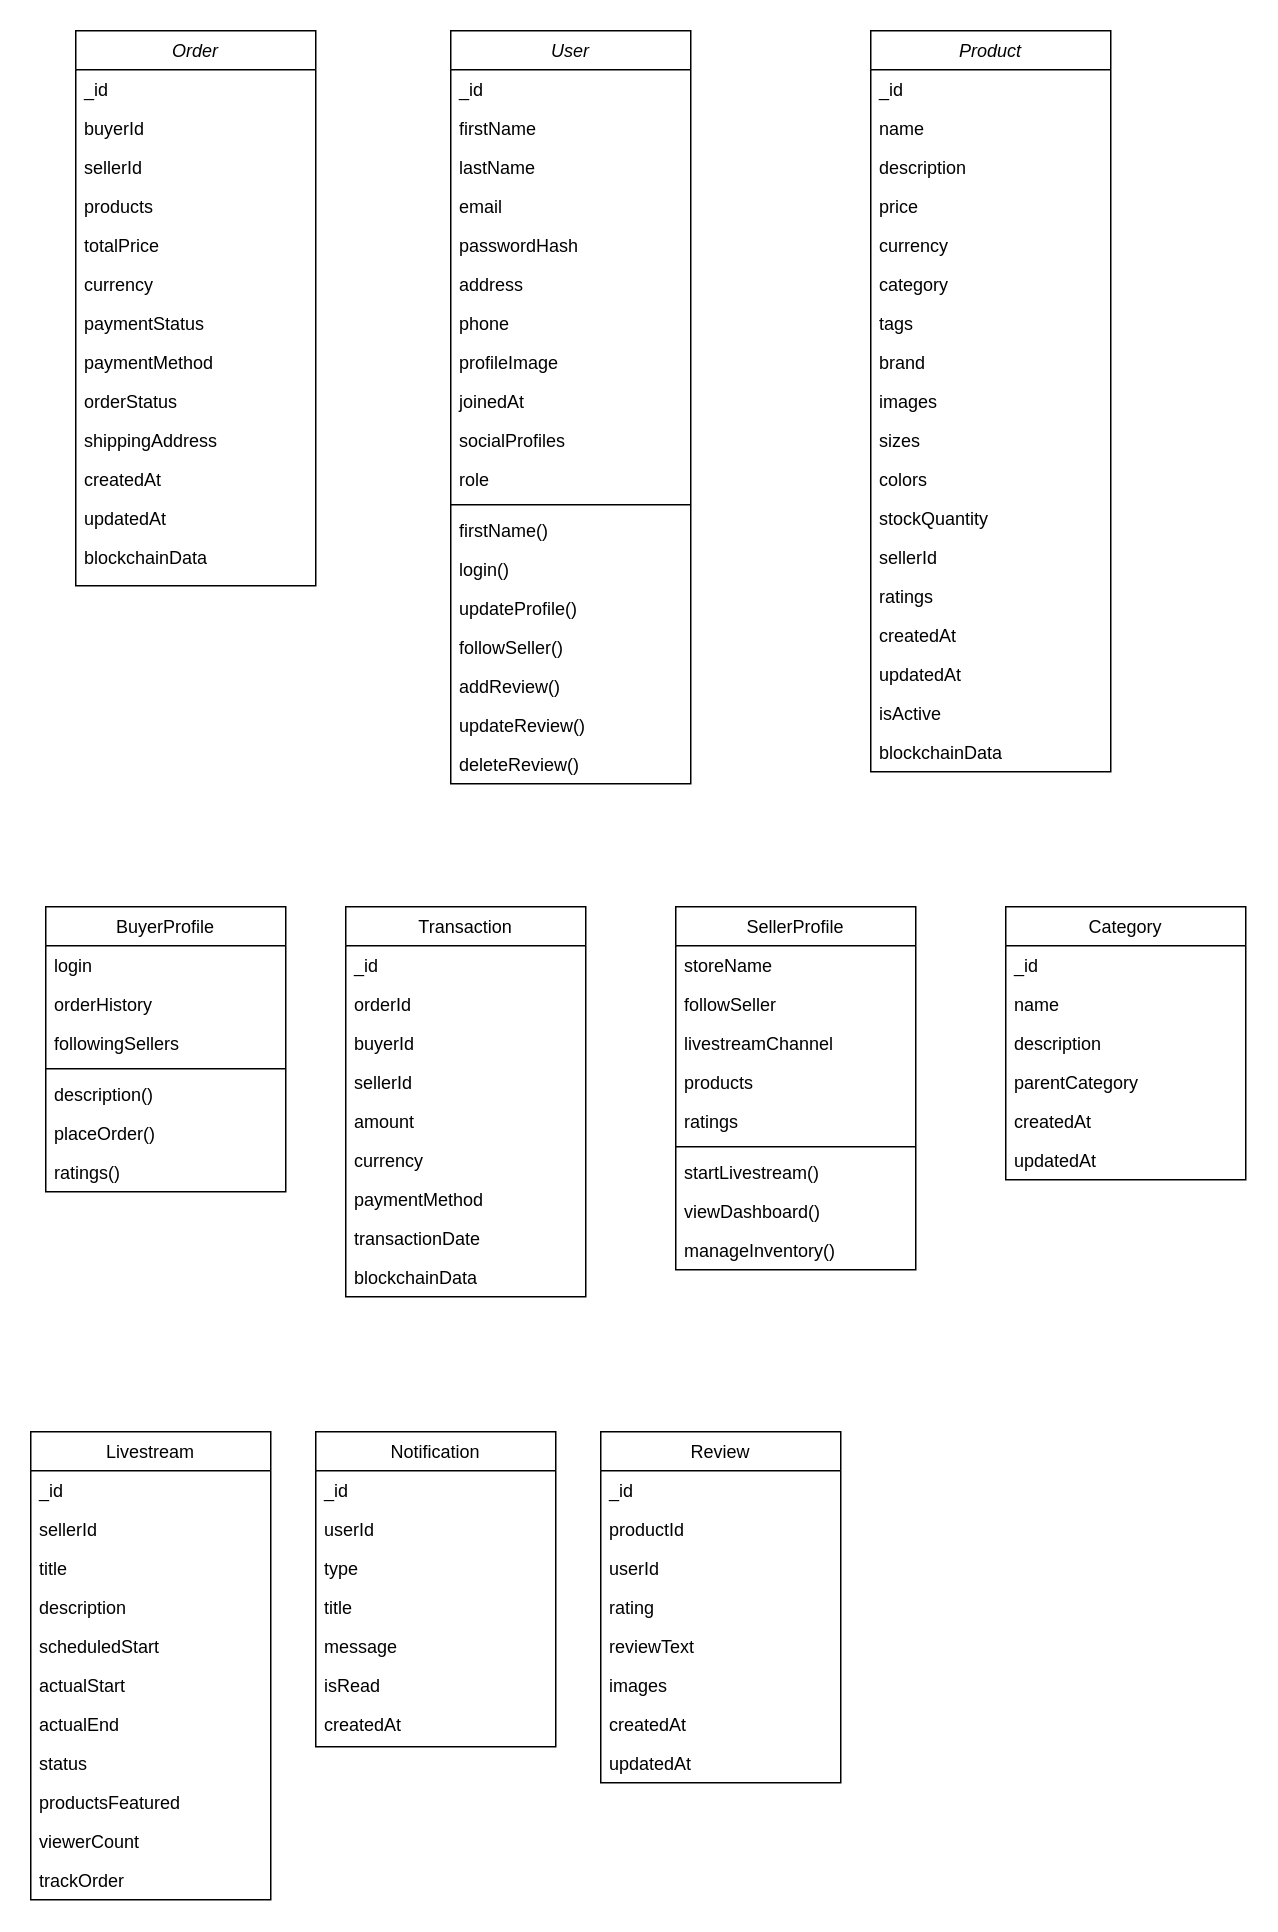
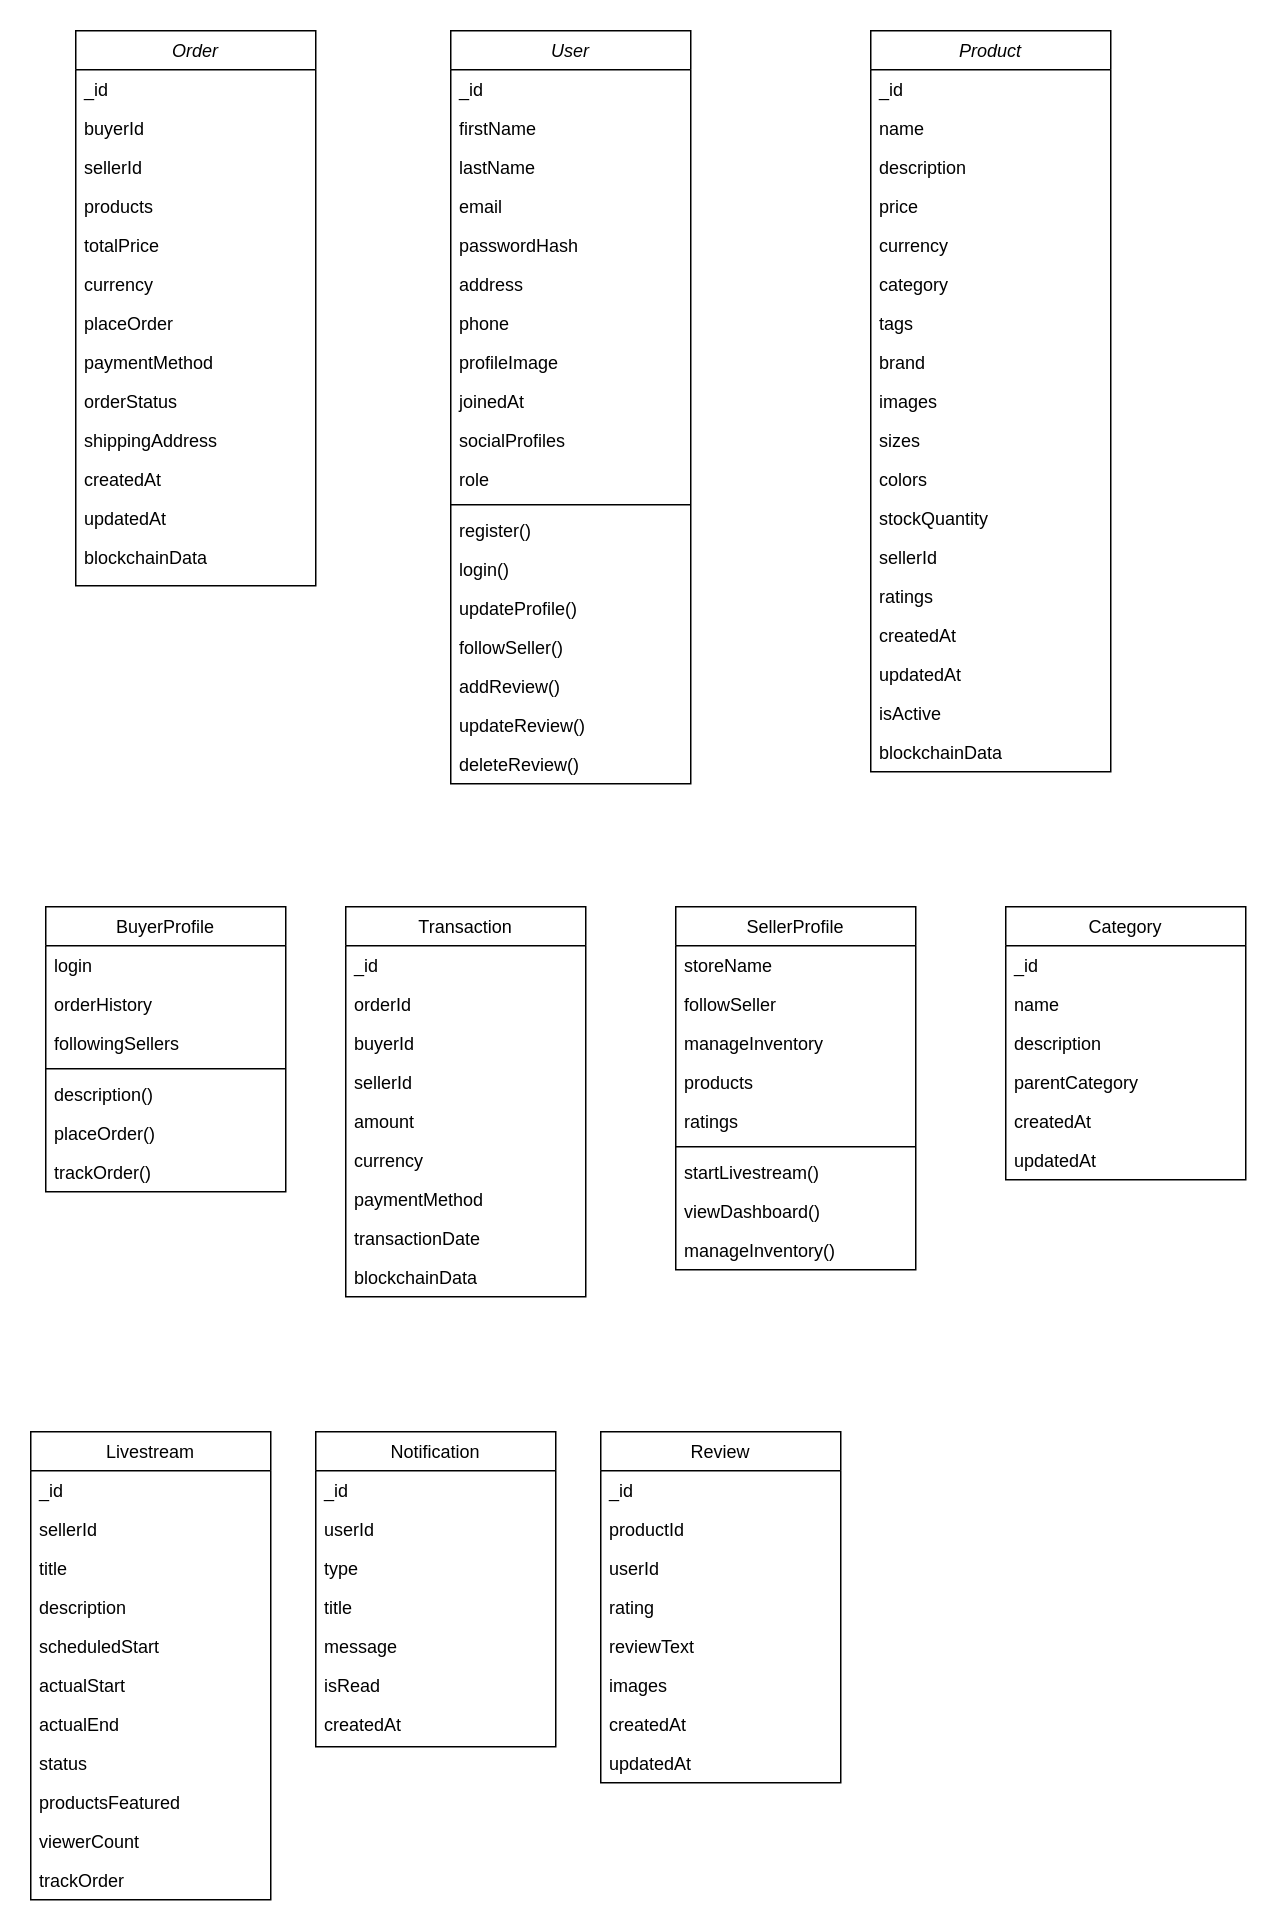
node "paymentStatus": label "paymentStatus" -> "placeOrder"
node "firstName()": label "firstName()" -> "register()"
node "livestreamChannel": label "livestreamChannel" -> "manageInventory"
node "ratings()": label "ratings()" -> "trackOrder()"
